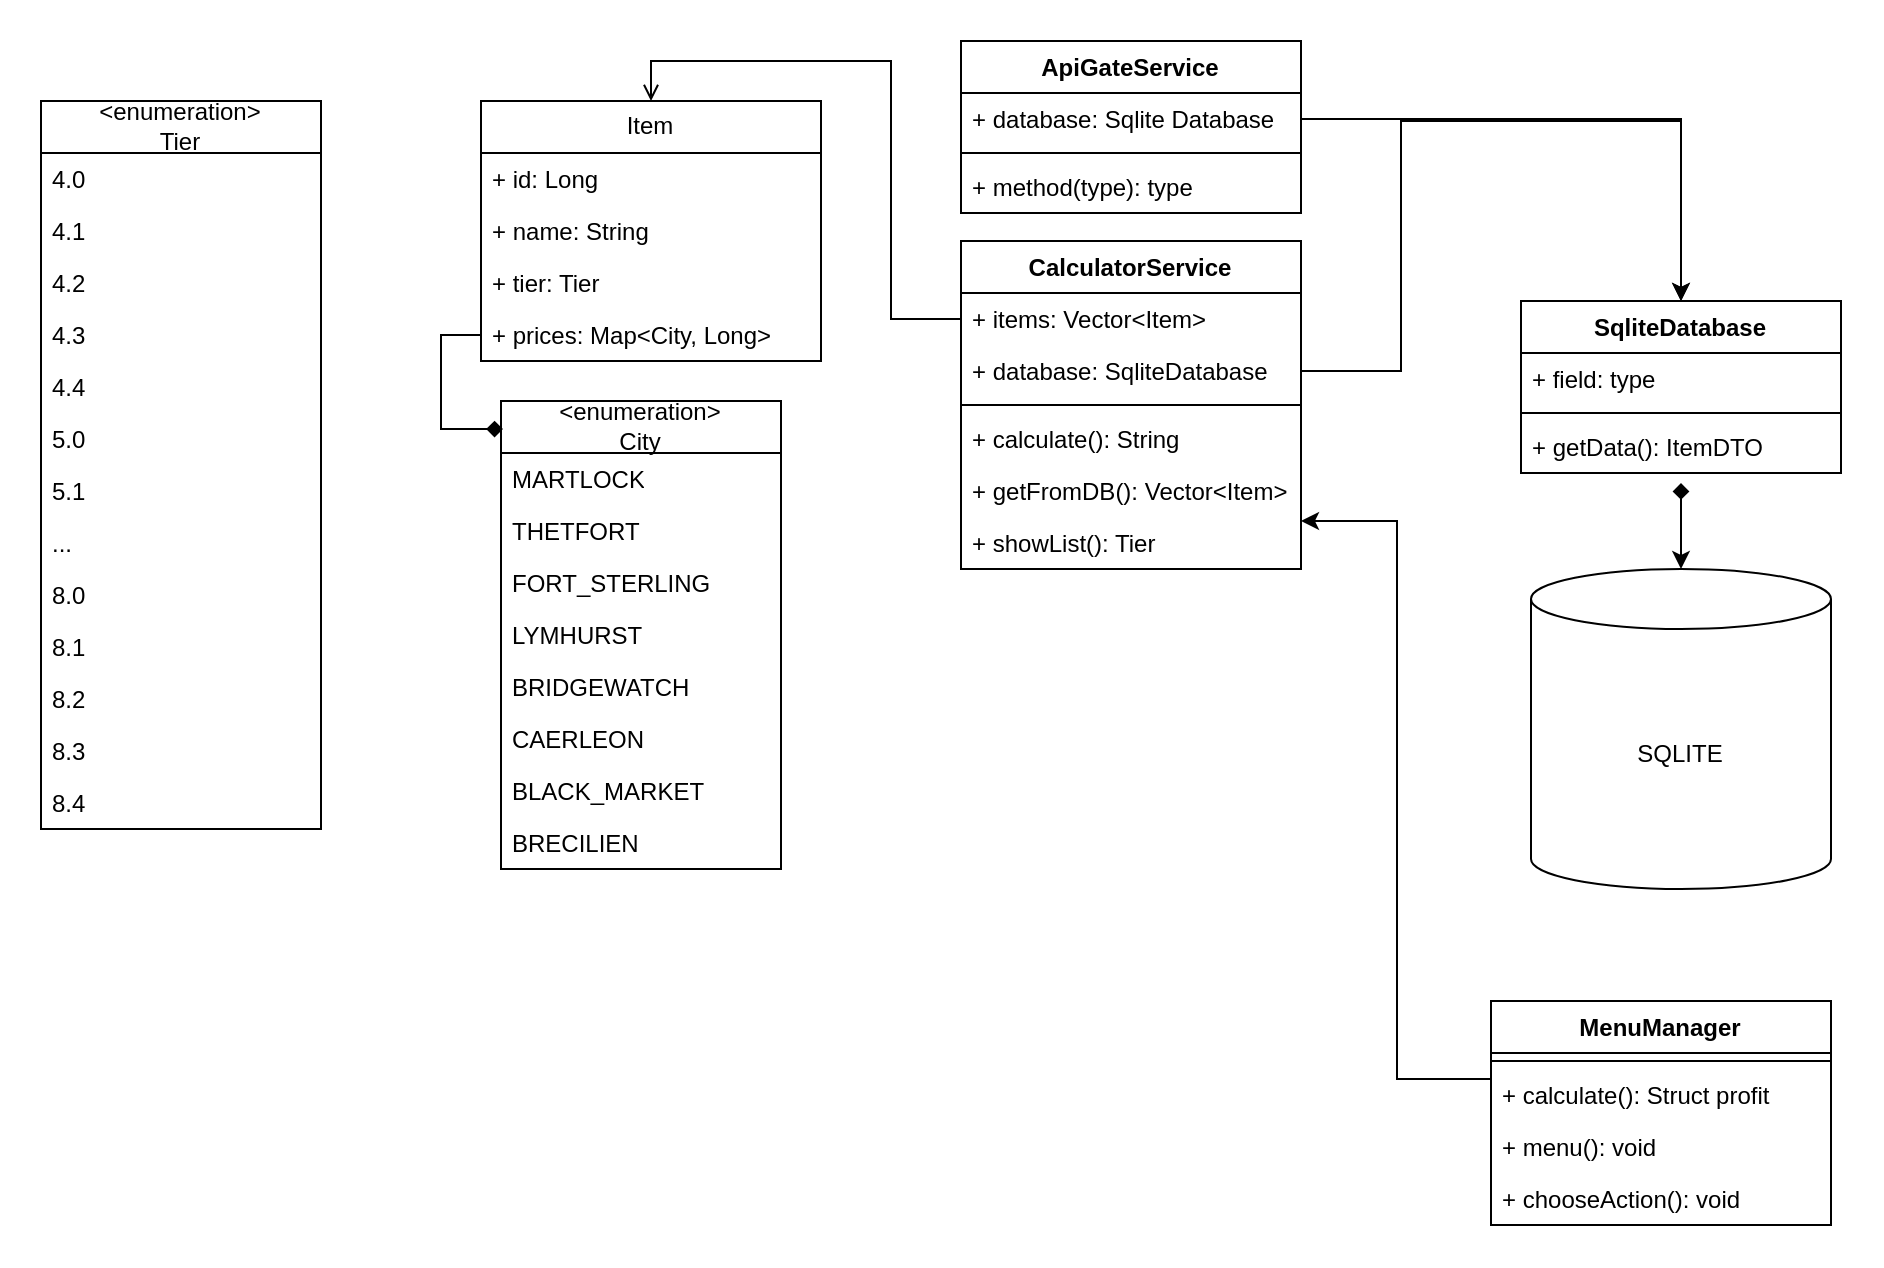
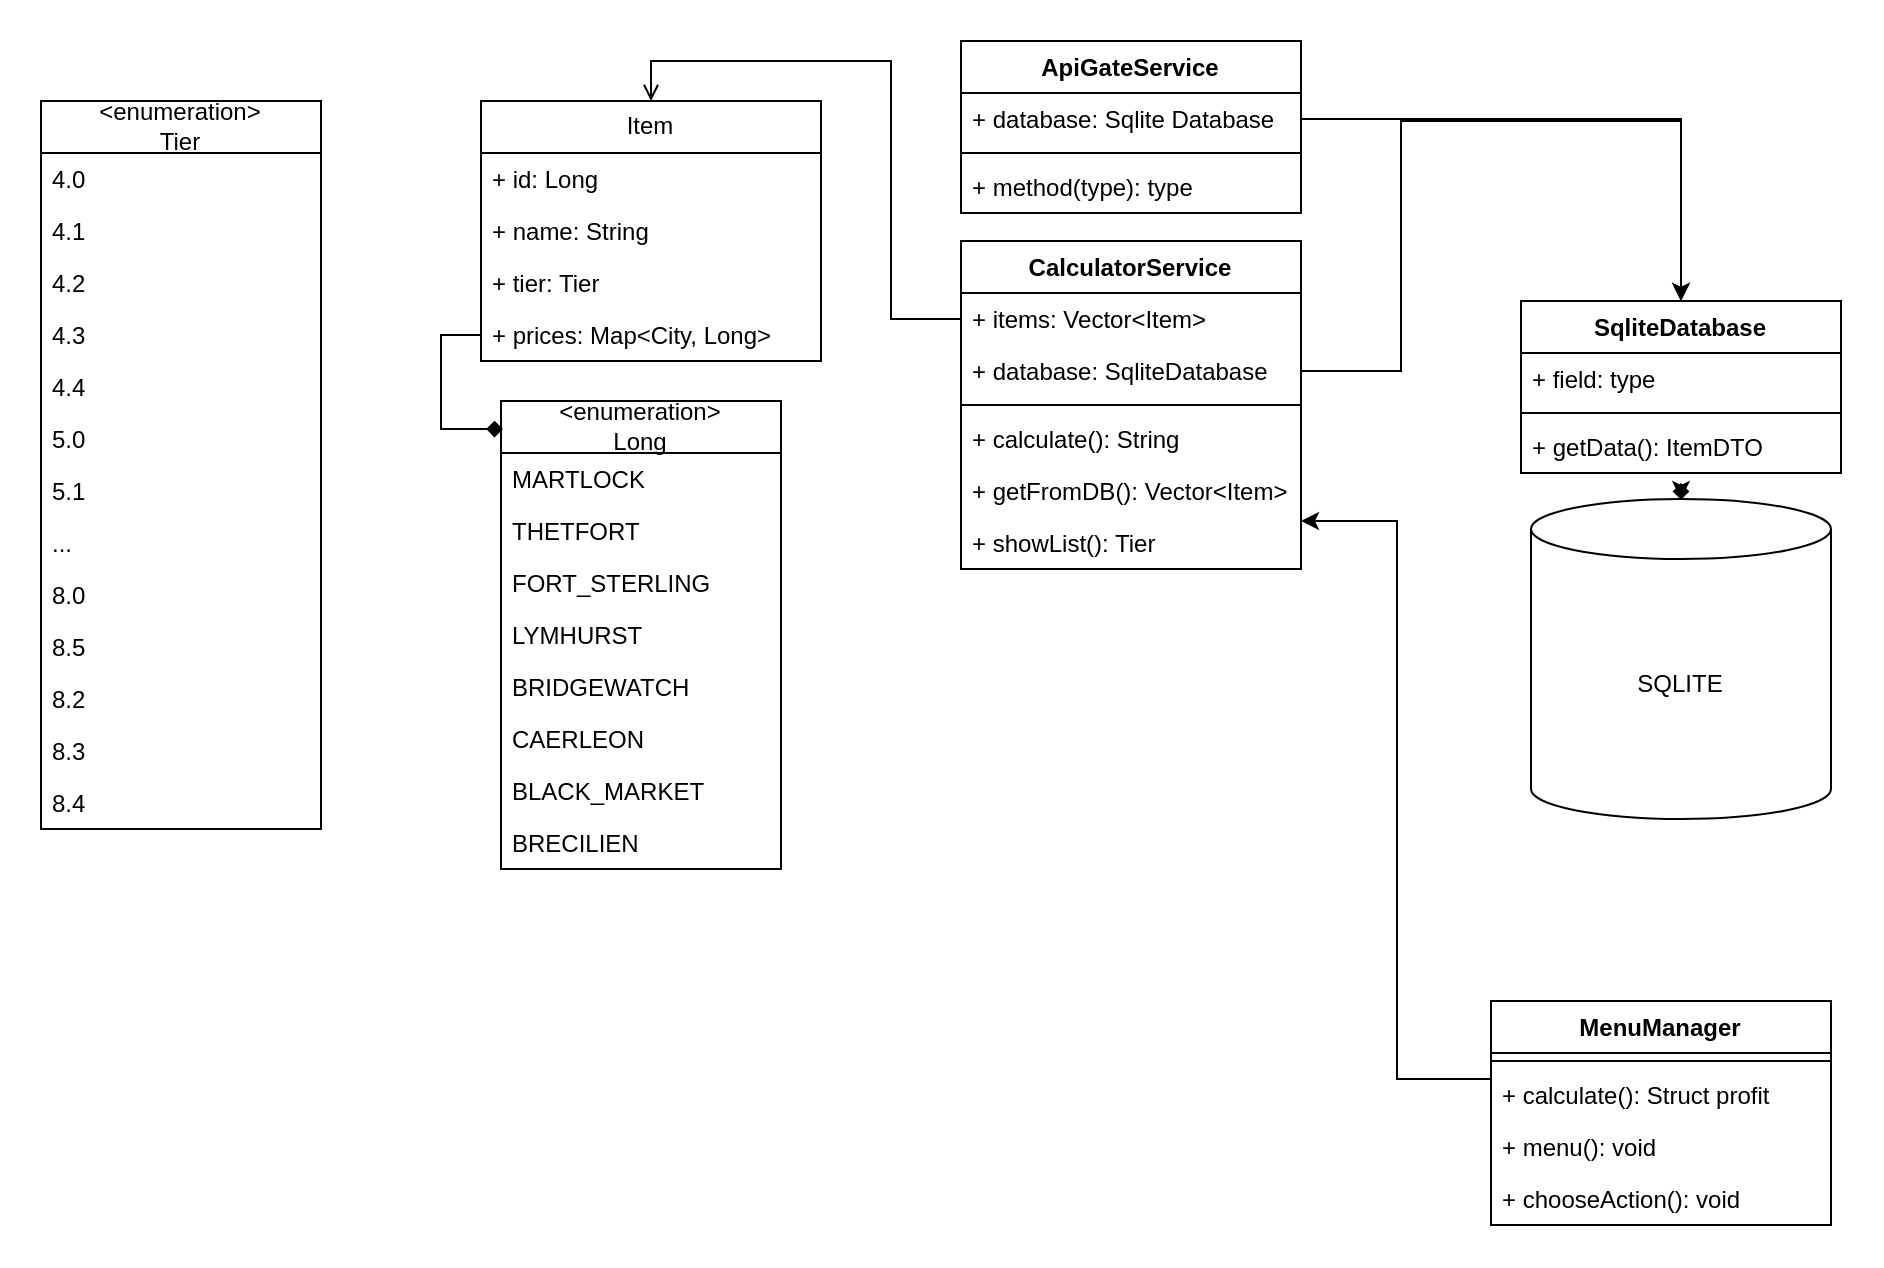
node "<enumeration> City": label "<enumeration> City" -> "<enumeration> Long"
node "8.1": label "8.1" -> "8.5"
node "SQLITE": moved (1681, 729) -> (1681, 659)
